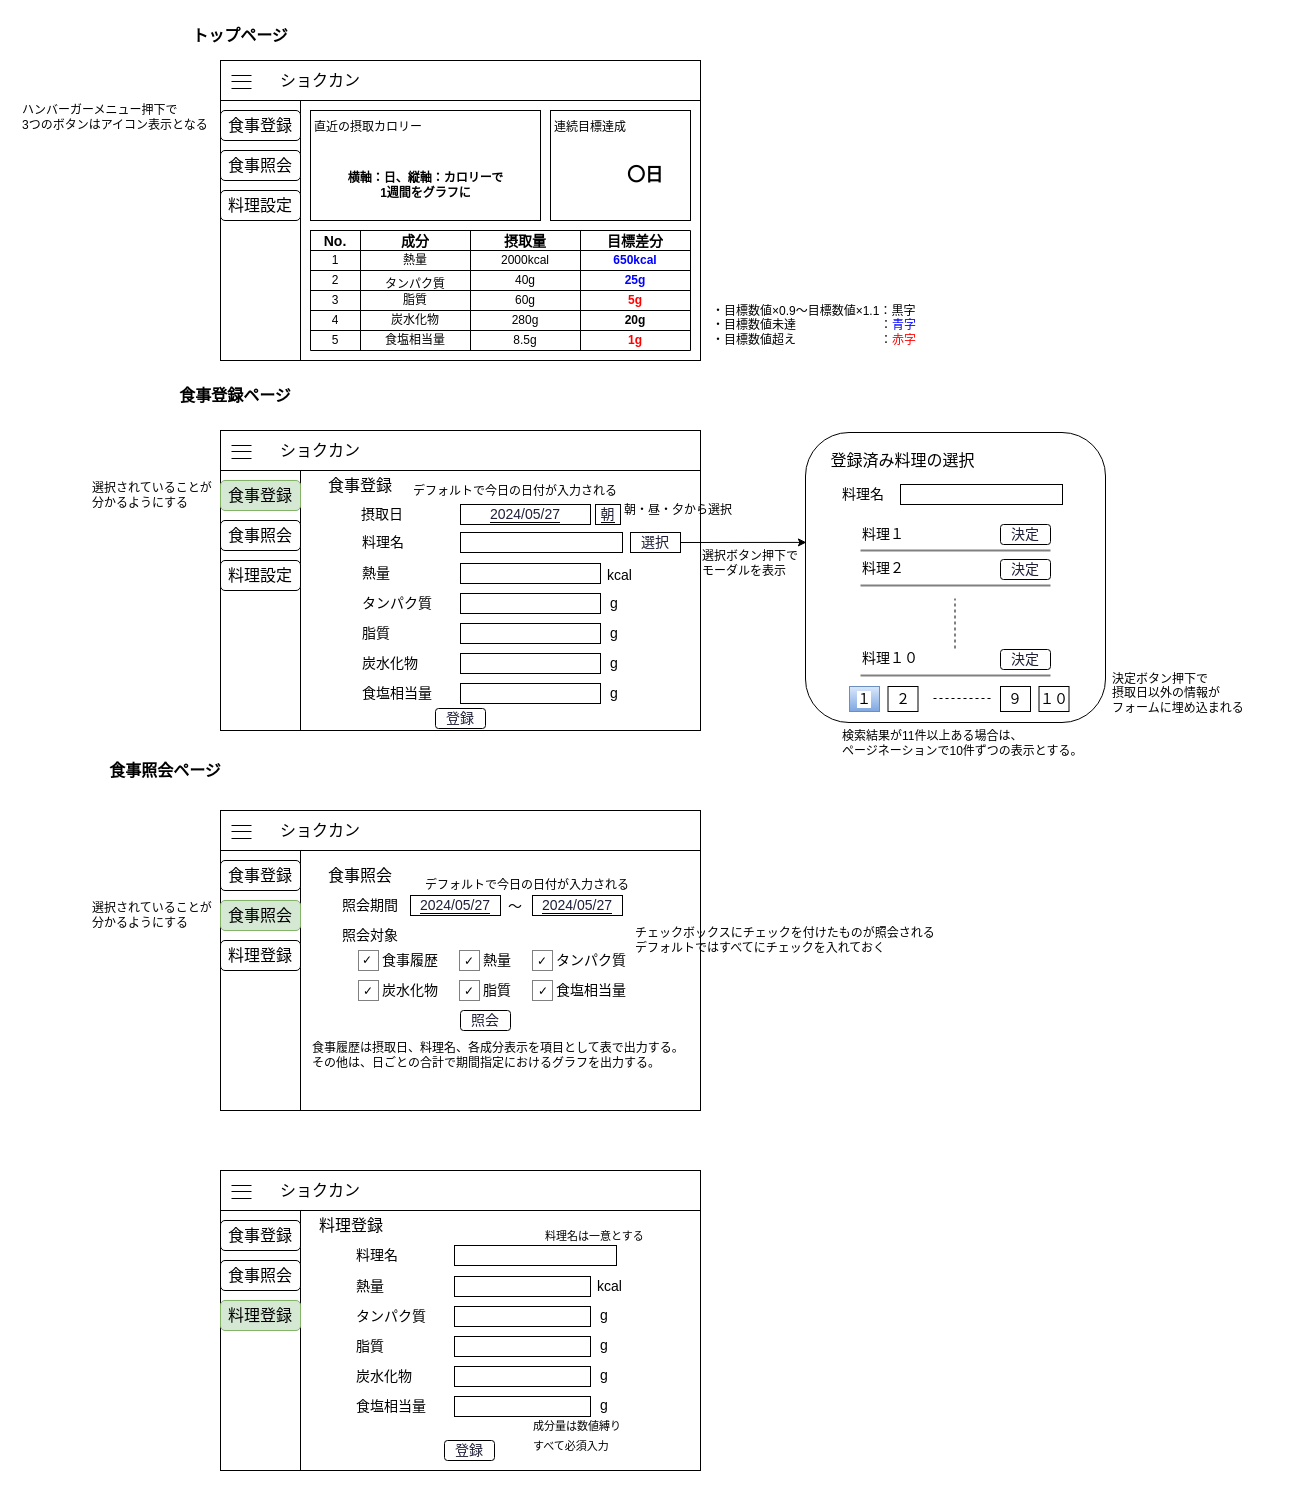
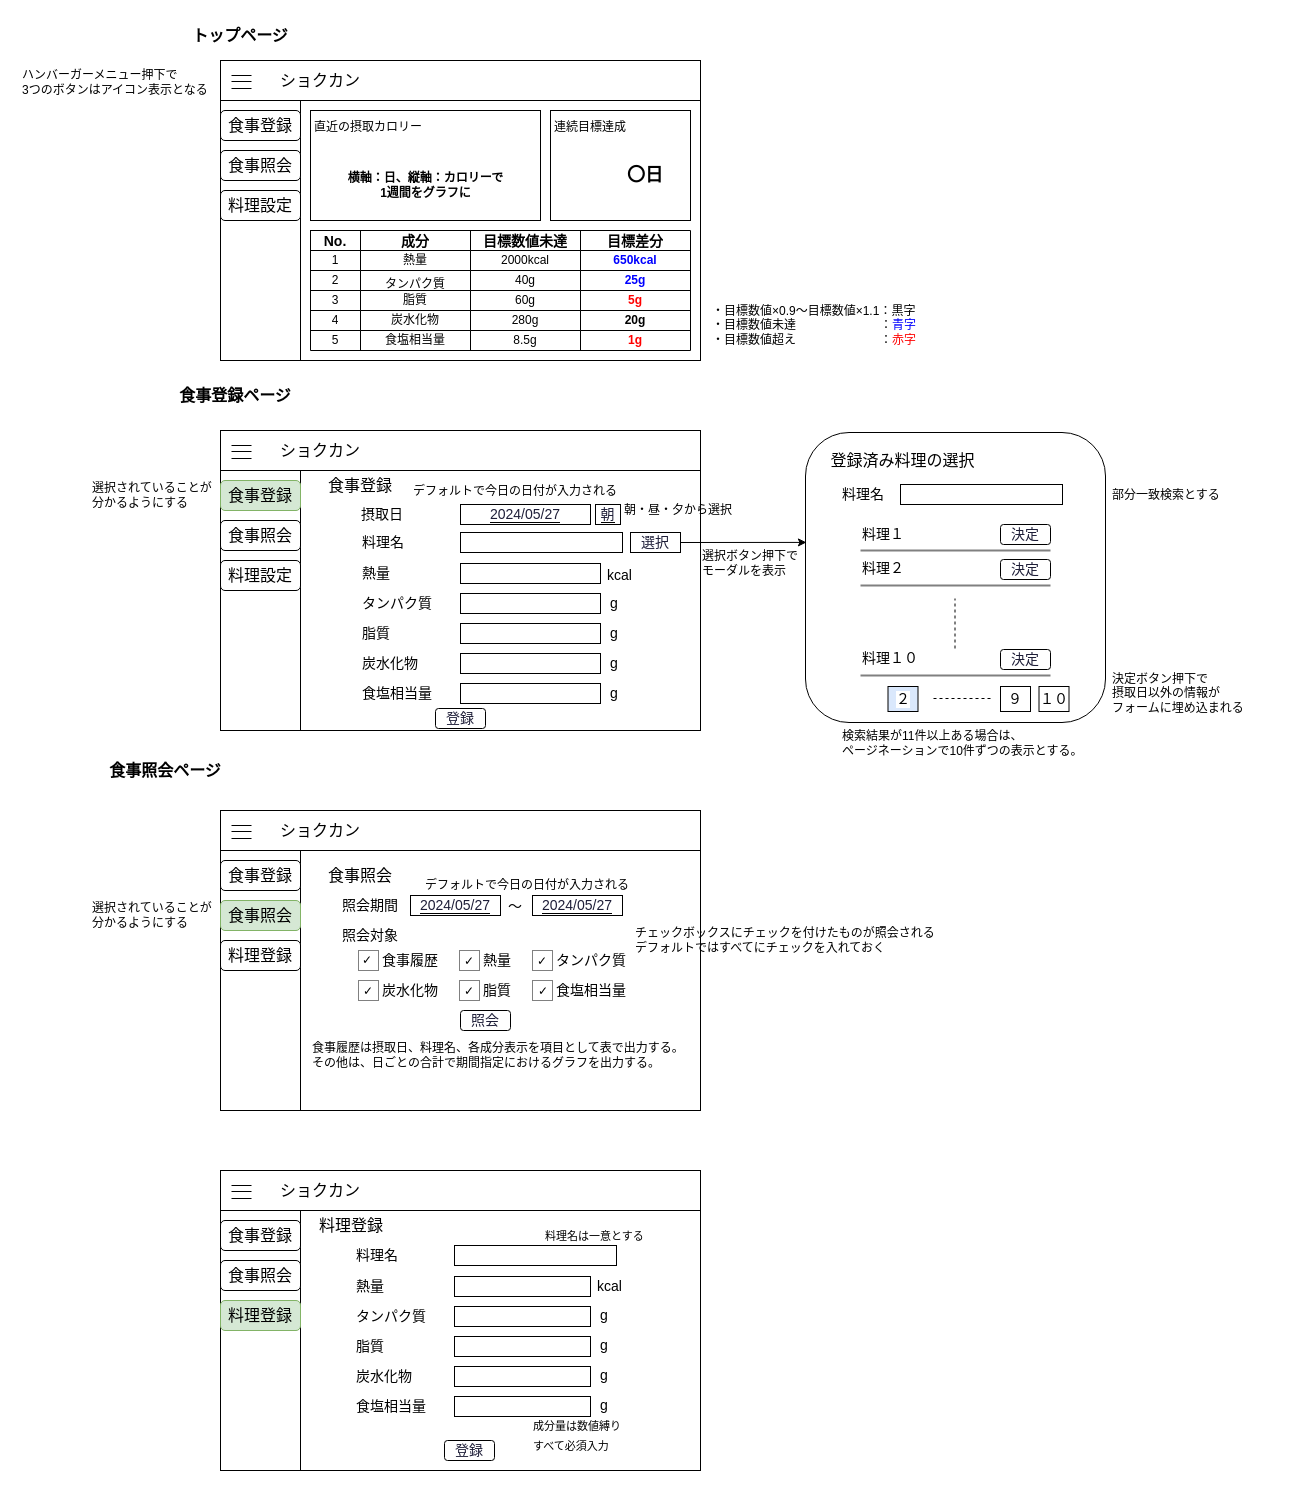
node "ハンバーガーメニュー押下で 3つのボタンはアイコン表示となる": moved (116, 117) -> (116, 82)
node "摂取量": label "摂取量" -> "目標数値未達"
node "部分一致検索とする": added
node "１": removed
node "２": fillcolor #ffffff -> #dae8fc
